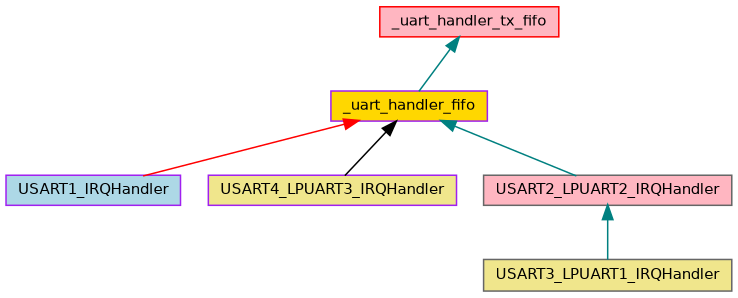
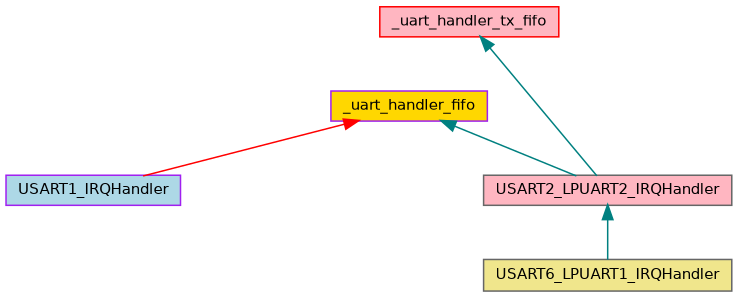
edge "_uart_handler_fifo" -> "_uart_handler_tx_fifo": now "USART2_LPUART2_IRQHandler" -> "_uart_handler_tx_fifo"
node "USART4_LPUART3_IRQHandler": removed
node "USART3_LPUART1_IRQHandler": label "USART3_LPUART1_IRQHandler" -> "USART6_LPUART1_IRQHandler"
